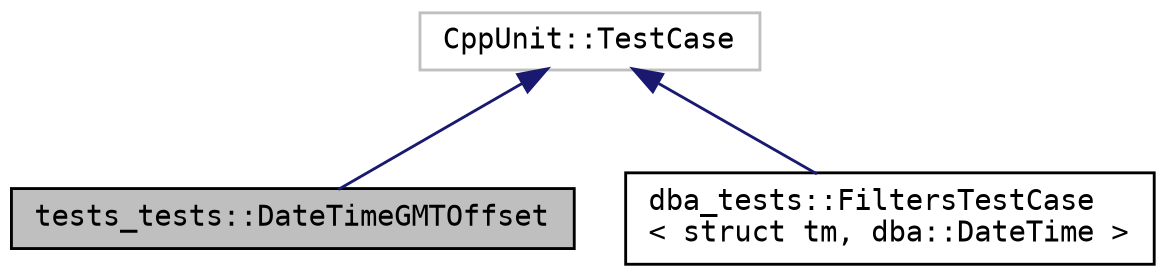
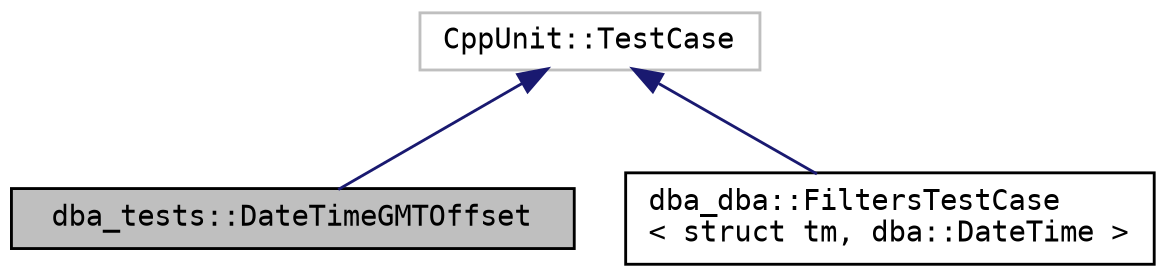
node "tests_tests::DateTimeGMTOffset": label "tests_tests::DateTimeGMTOffset" -> "dba_tests::DateTimeGMTOffset"
node "dba_tests::FiltersTestCase < struct tm, dba::DateTime >": label "dba_tests::FiltersTestCase < struct tm, dba::DateTime >" -> "dba_dba::FiltersTestCase < struct tm, dba::DateTime >"
